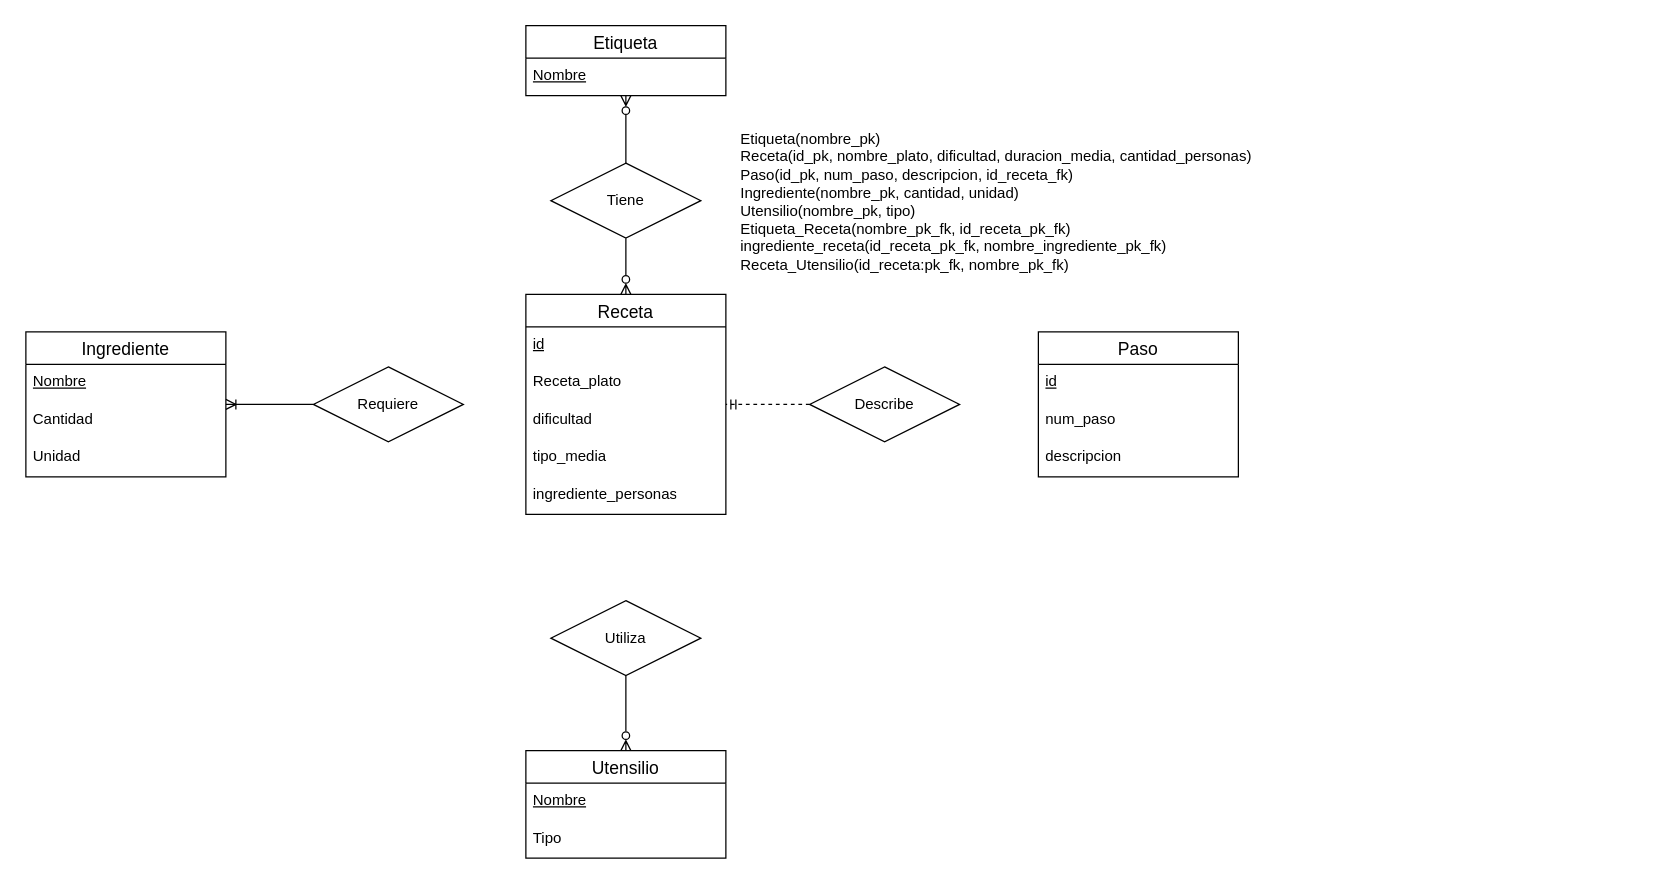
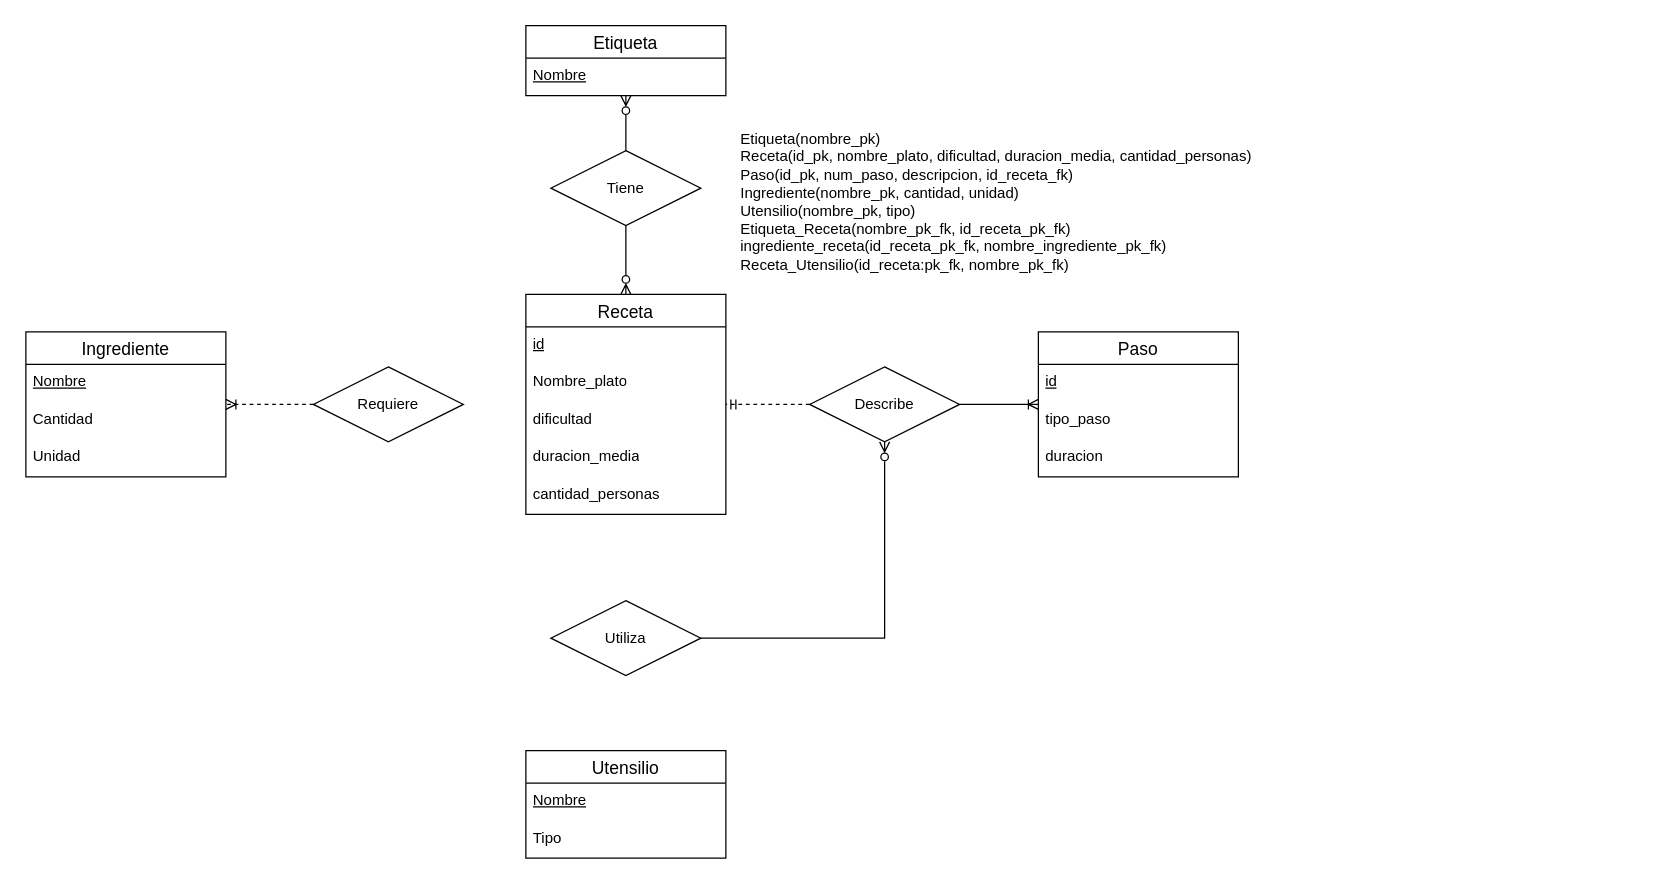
node "Tiene": moved (626, 201) -> (626, 188)
node "Receta_plato": label "Receta_plato" -> "Nombre_plato"
edge "Requiere" -> "Ingrediente": style solid -> dashed
edge "Describe" -> "Paso": added
node "num_paso": label "num_paso" -> "tipo_paso"
node "tipo_media": label "tipo_media" -> "duracion_media"
node "descripcion": label "descripcion" -> "duracion"
node "ingrediente_personas": label "ingrediente_personas" -> "cantidad_personas"
edge "Utiliza" -> "Utensilio": now "Utiliza" -> "Describe"
